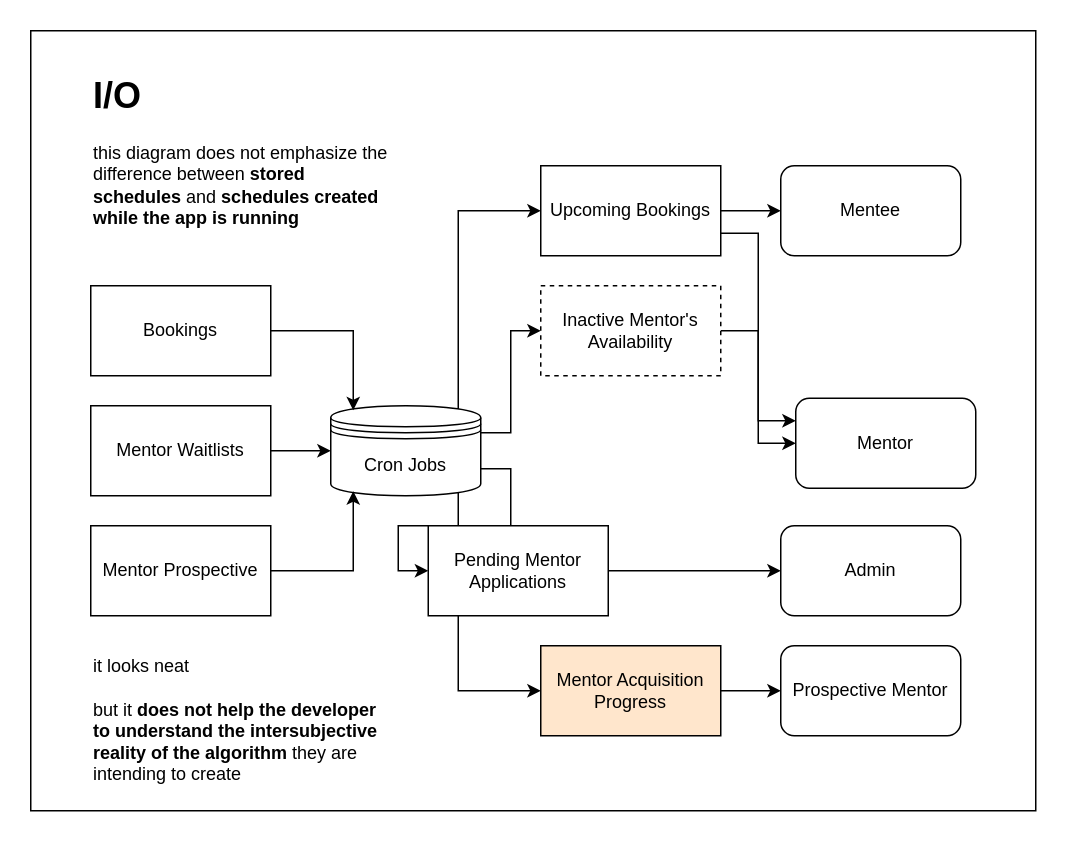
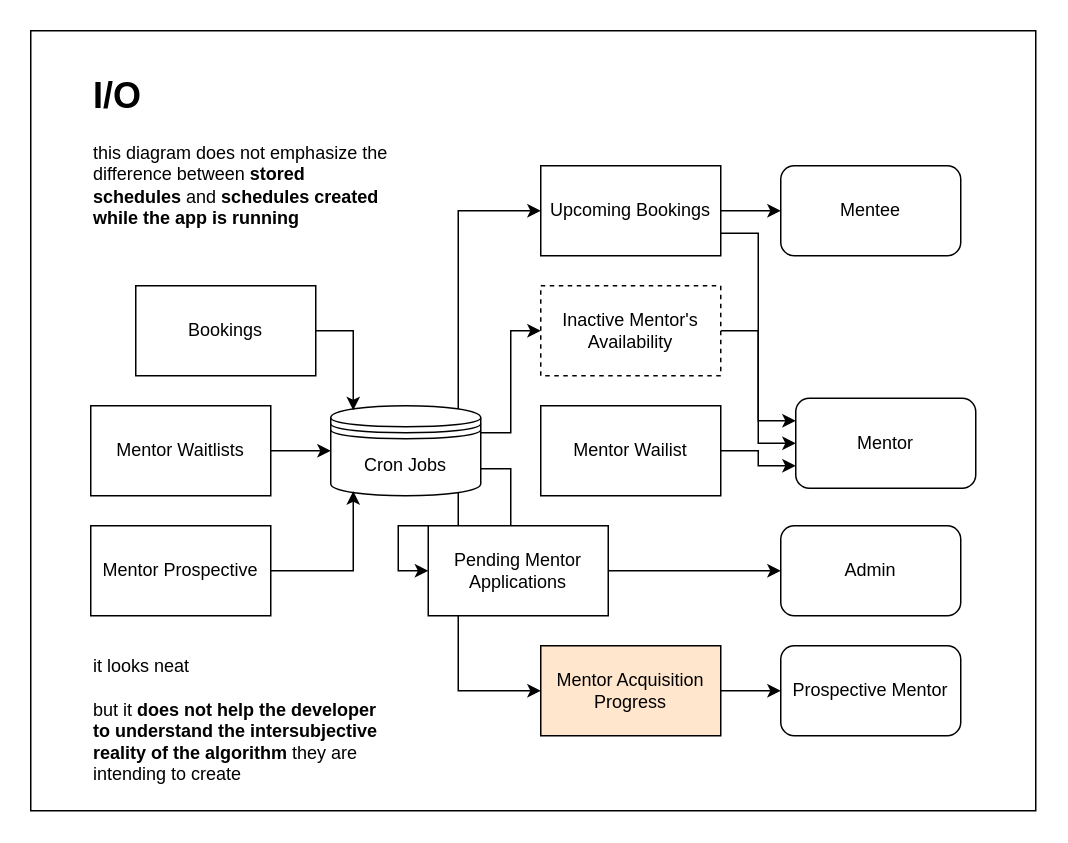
node "Bookings": moved (181, 331) -> (226, 331)
node "Mentor Wailist": added
edge "Mentor Wailist" -> "Mentor": added
